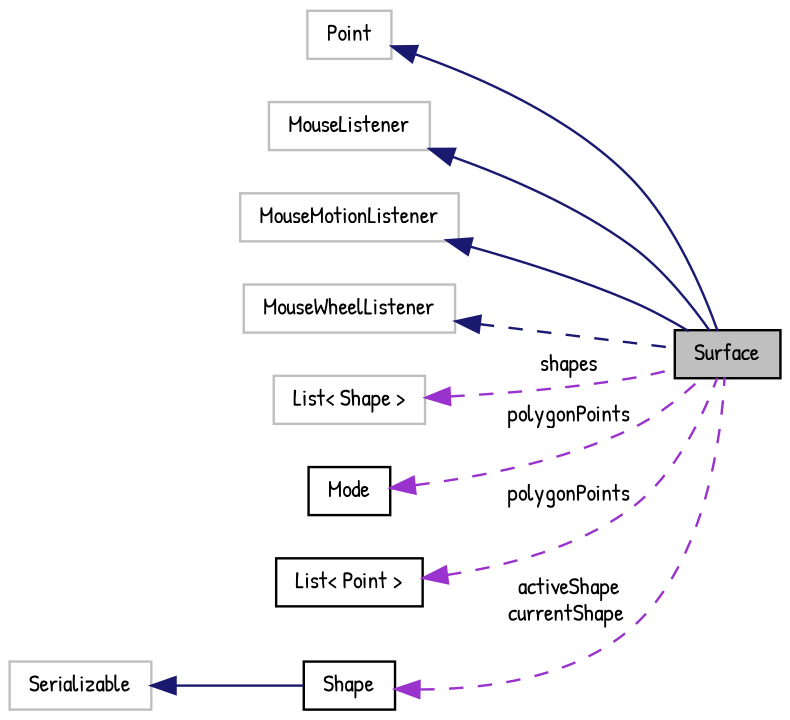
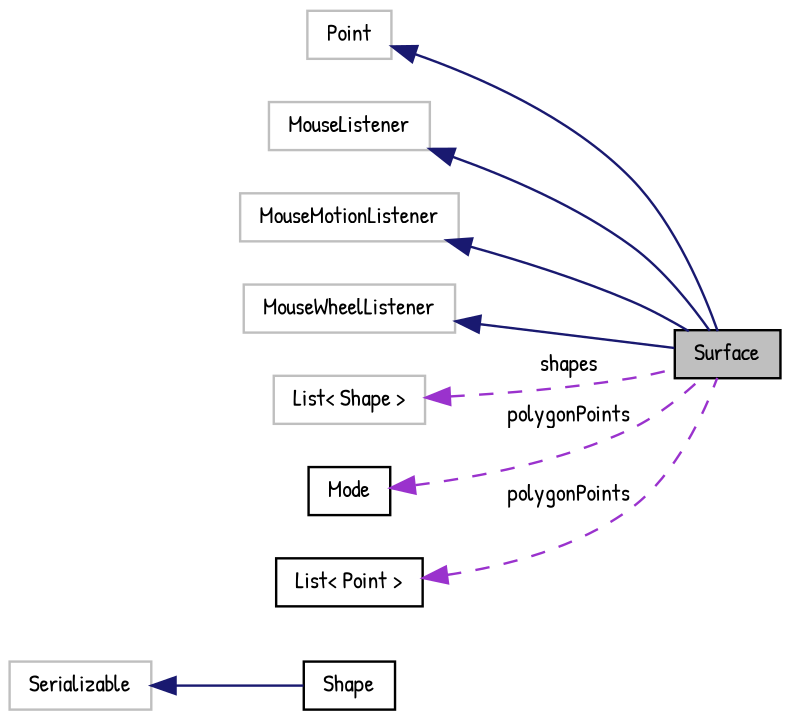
edge "Surface" -> "MouseWheelListener": style dashed -> solid
edge "Surface" -> "Shape": removed, label "activeShape currentShape"
